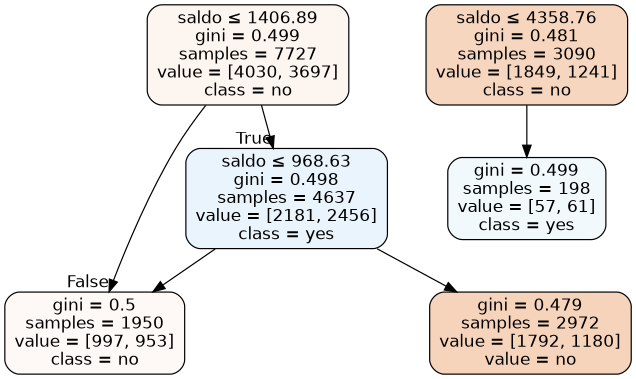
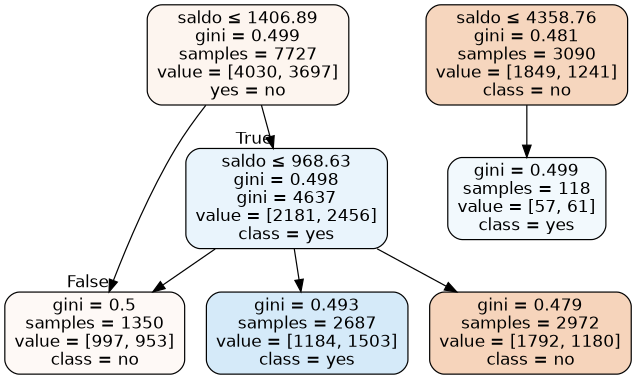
node "saldo ≤ 1406.89": text "class = no" -> "yes = no"
node "gini = 0.499": text "samples = 198" -> "samples = 118"
node "saldo ≤ 968.63": text "samples = 4637" -> "gini = 4637"
node "gini = 0.5": text "samples = 1950" -> "samples = 1350"
node "gini = 0.493": added
node "gini = 0.479": text "value = no" -> "class = no"
